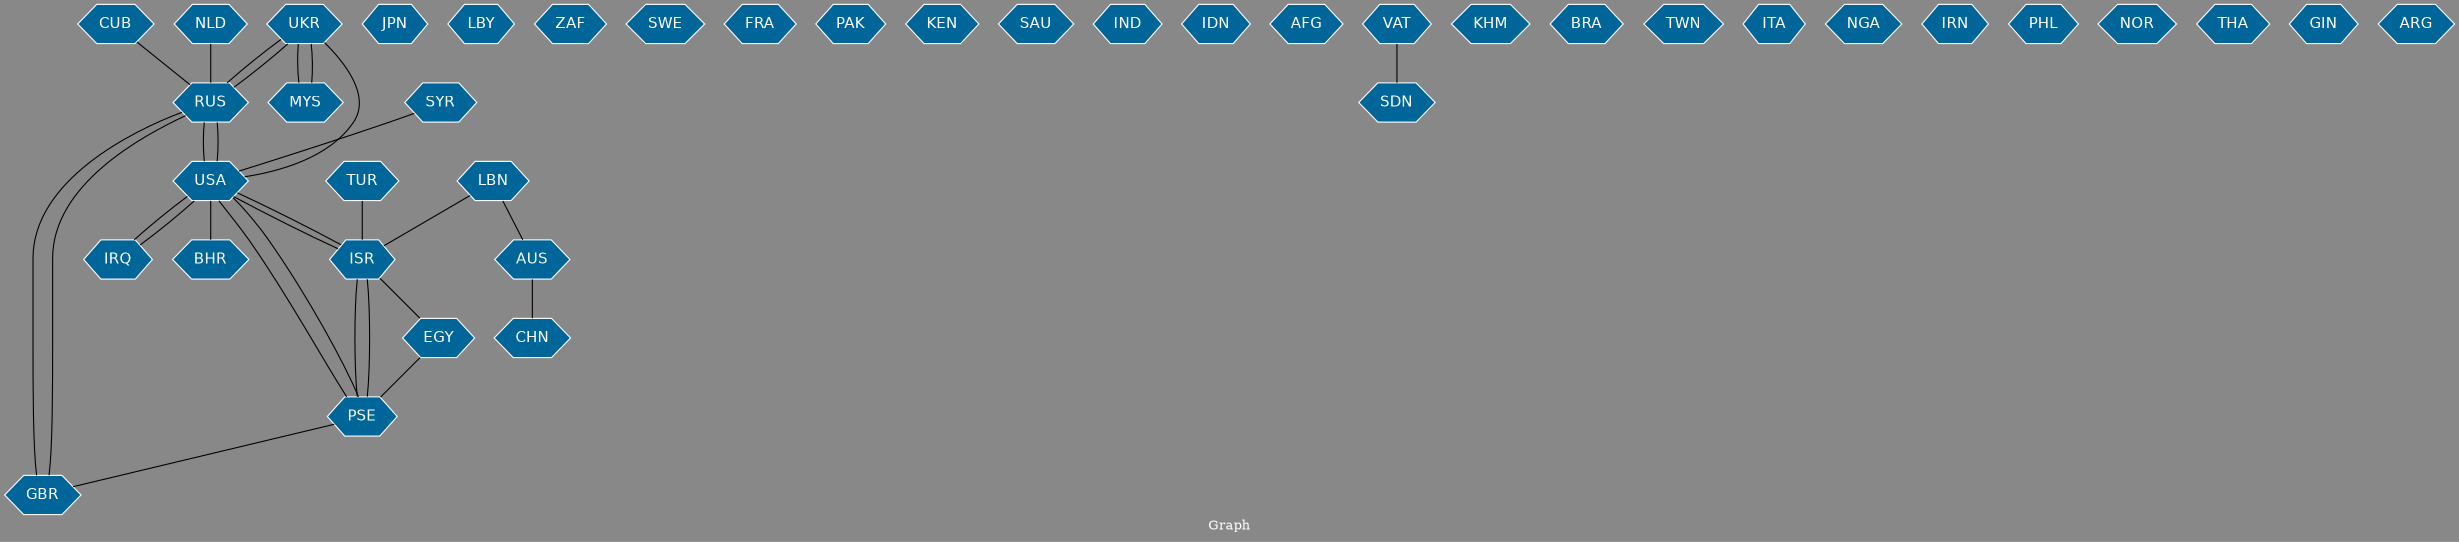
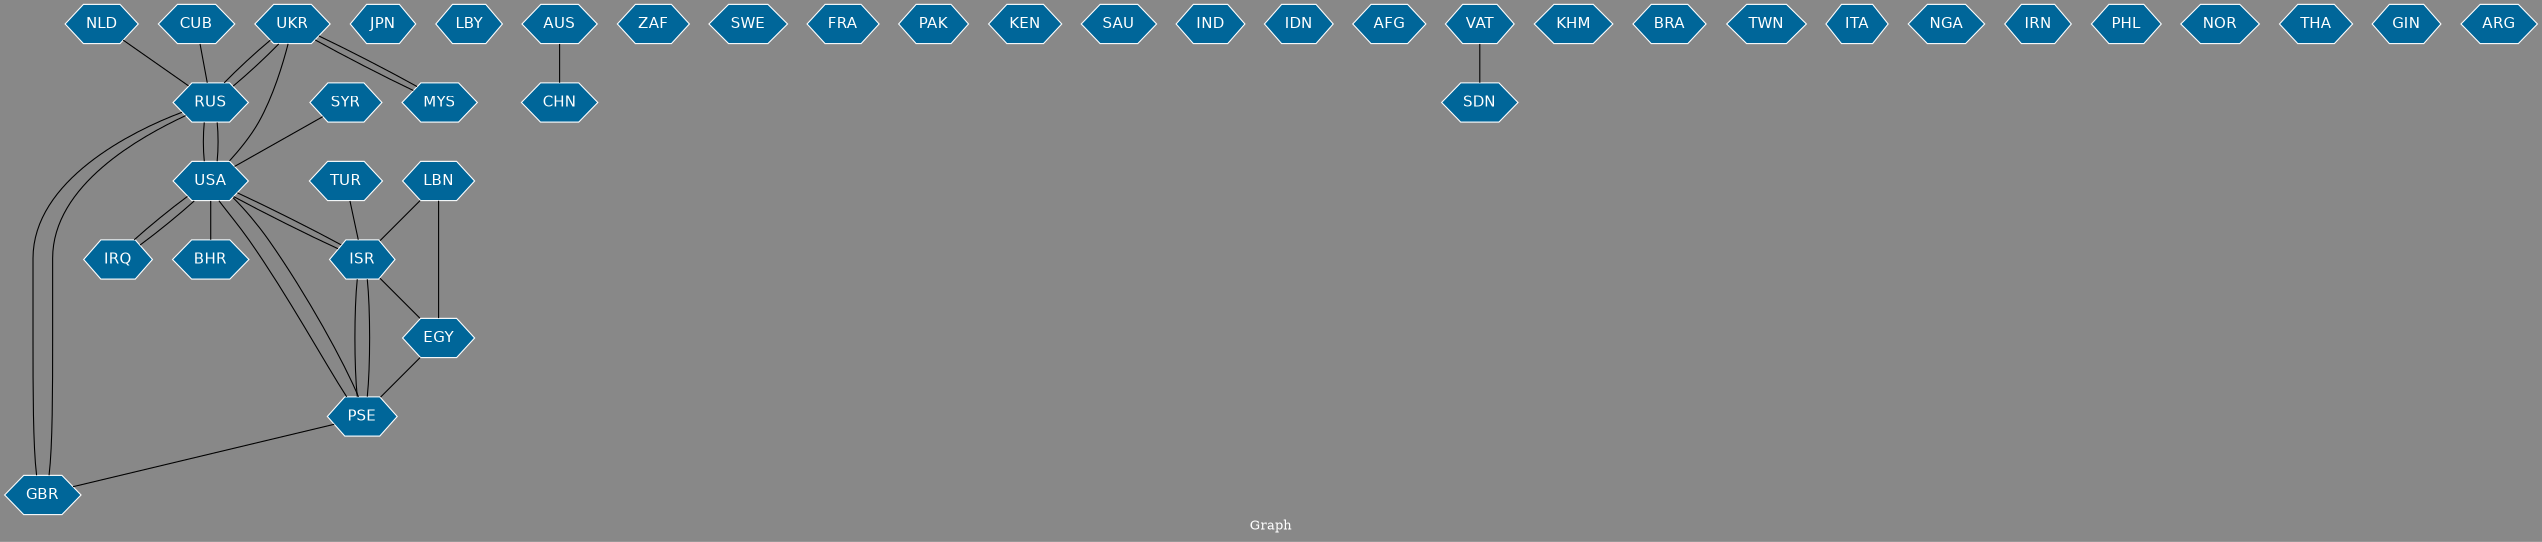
edge "LBN" -- "AUS": now "LBN" -- "EGY"
